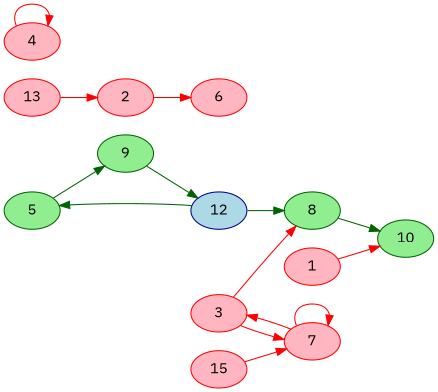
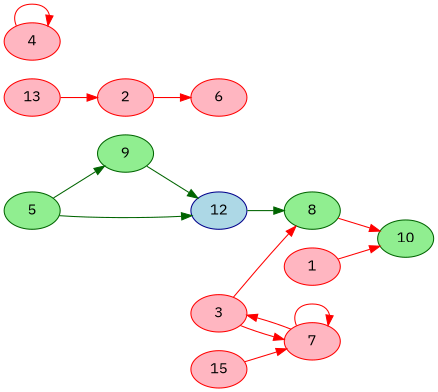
edge "12" -> "5": reversed
edge "8" -> "10": color darkgreen -> red
